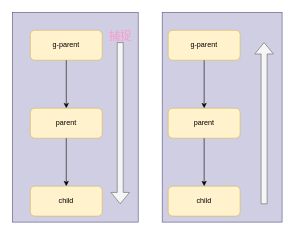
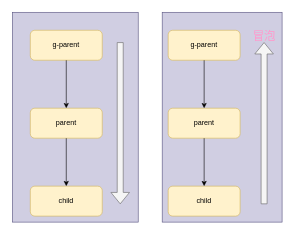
node "捕捉": removed
node "冒泡": added
